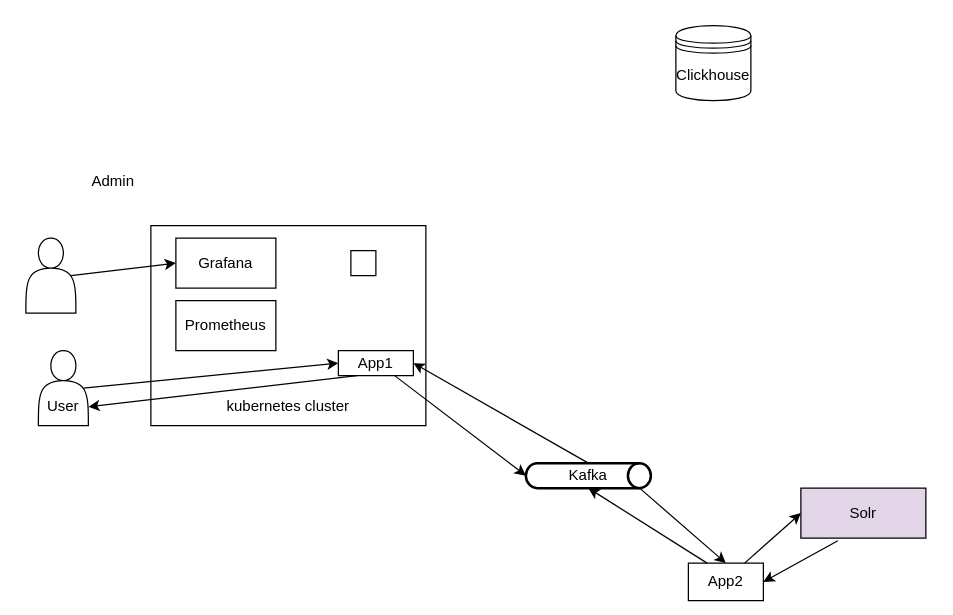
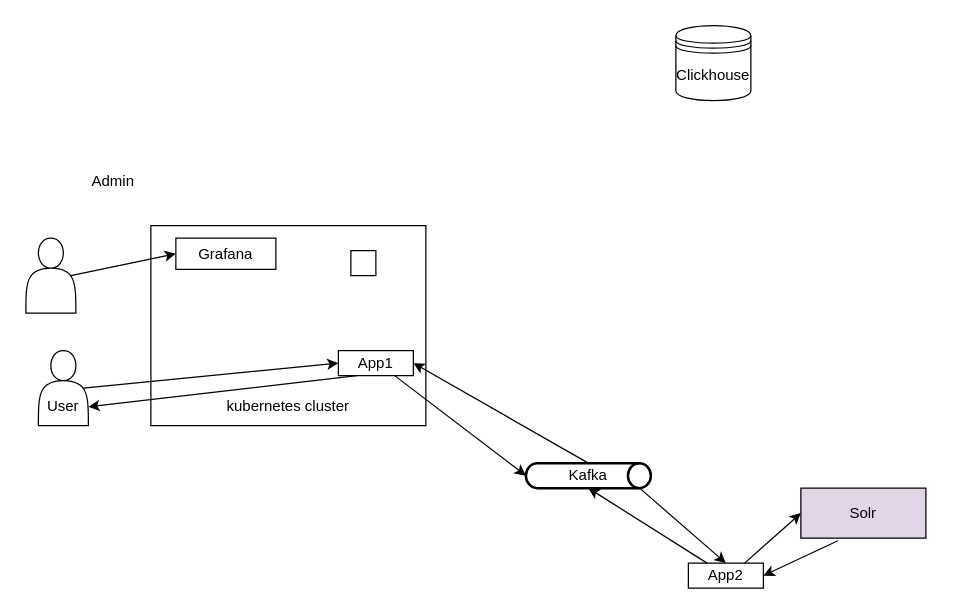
node "Grafana": size 100x50 -> 100x31
node "Prometheus": removed
node "App2": size 75x38 -> 75x25
